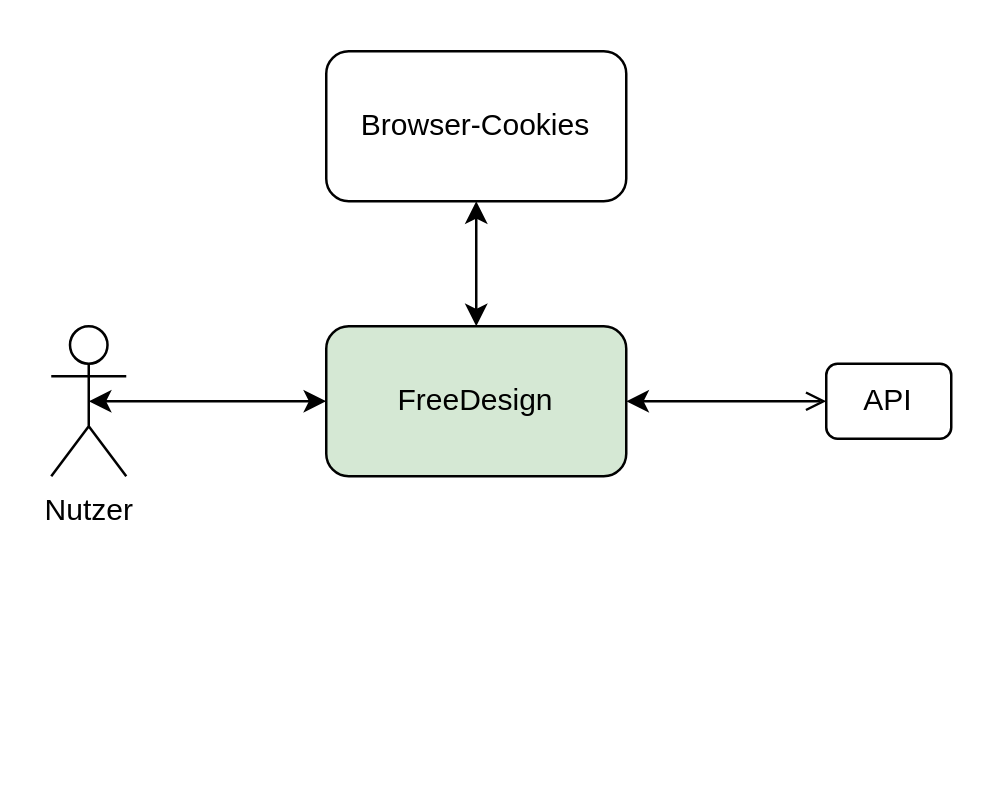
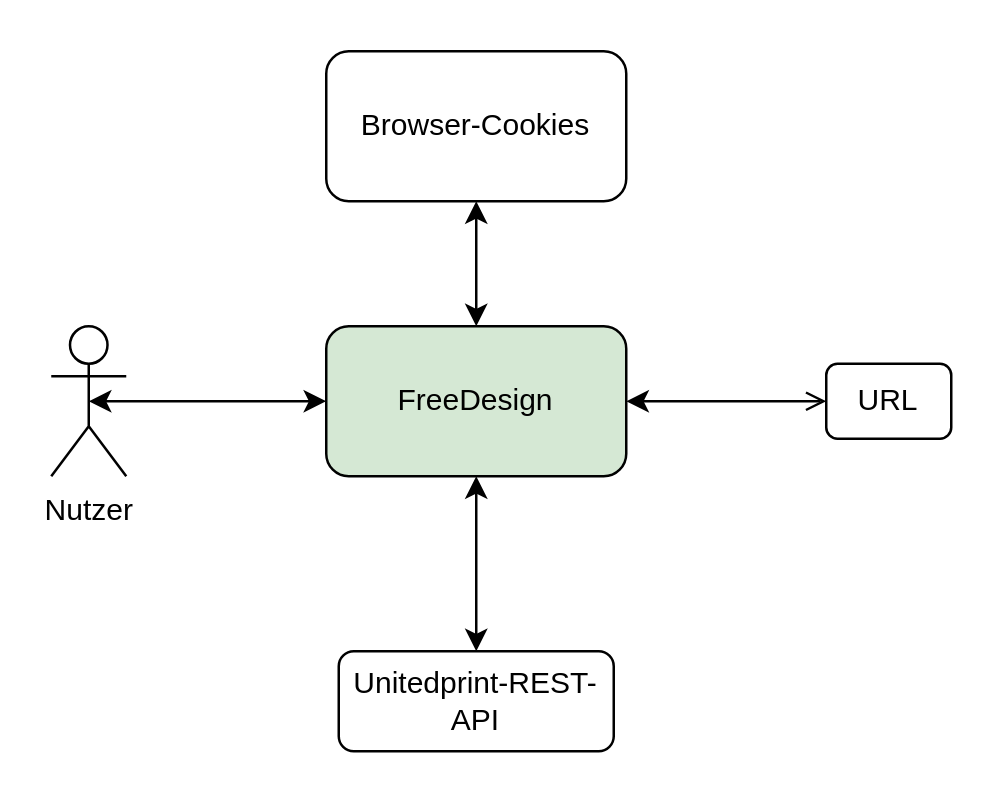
node "API": label "API" -> "URL"
edge "FreeDesign" -- "Unitedprint-REST-API": added
node "Unitedprint-REST-API": added
